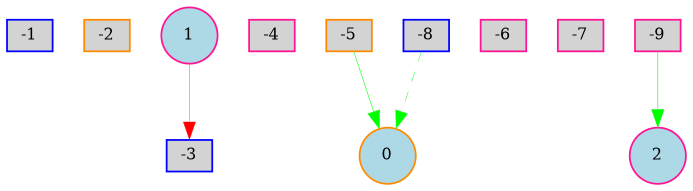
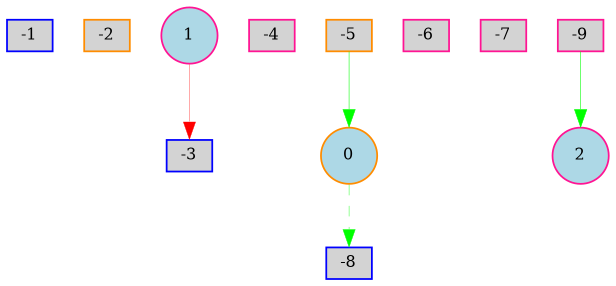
edge "-8" -> "0": reversed
